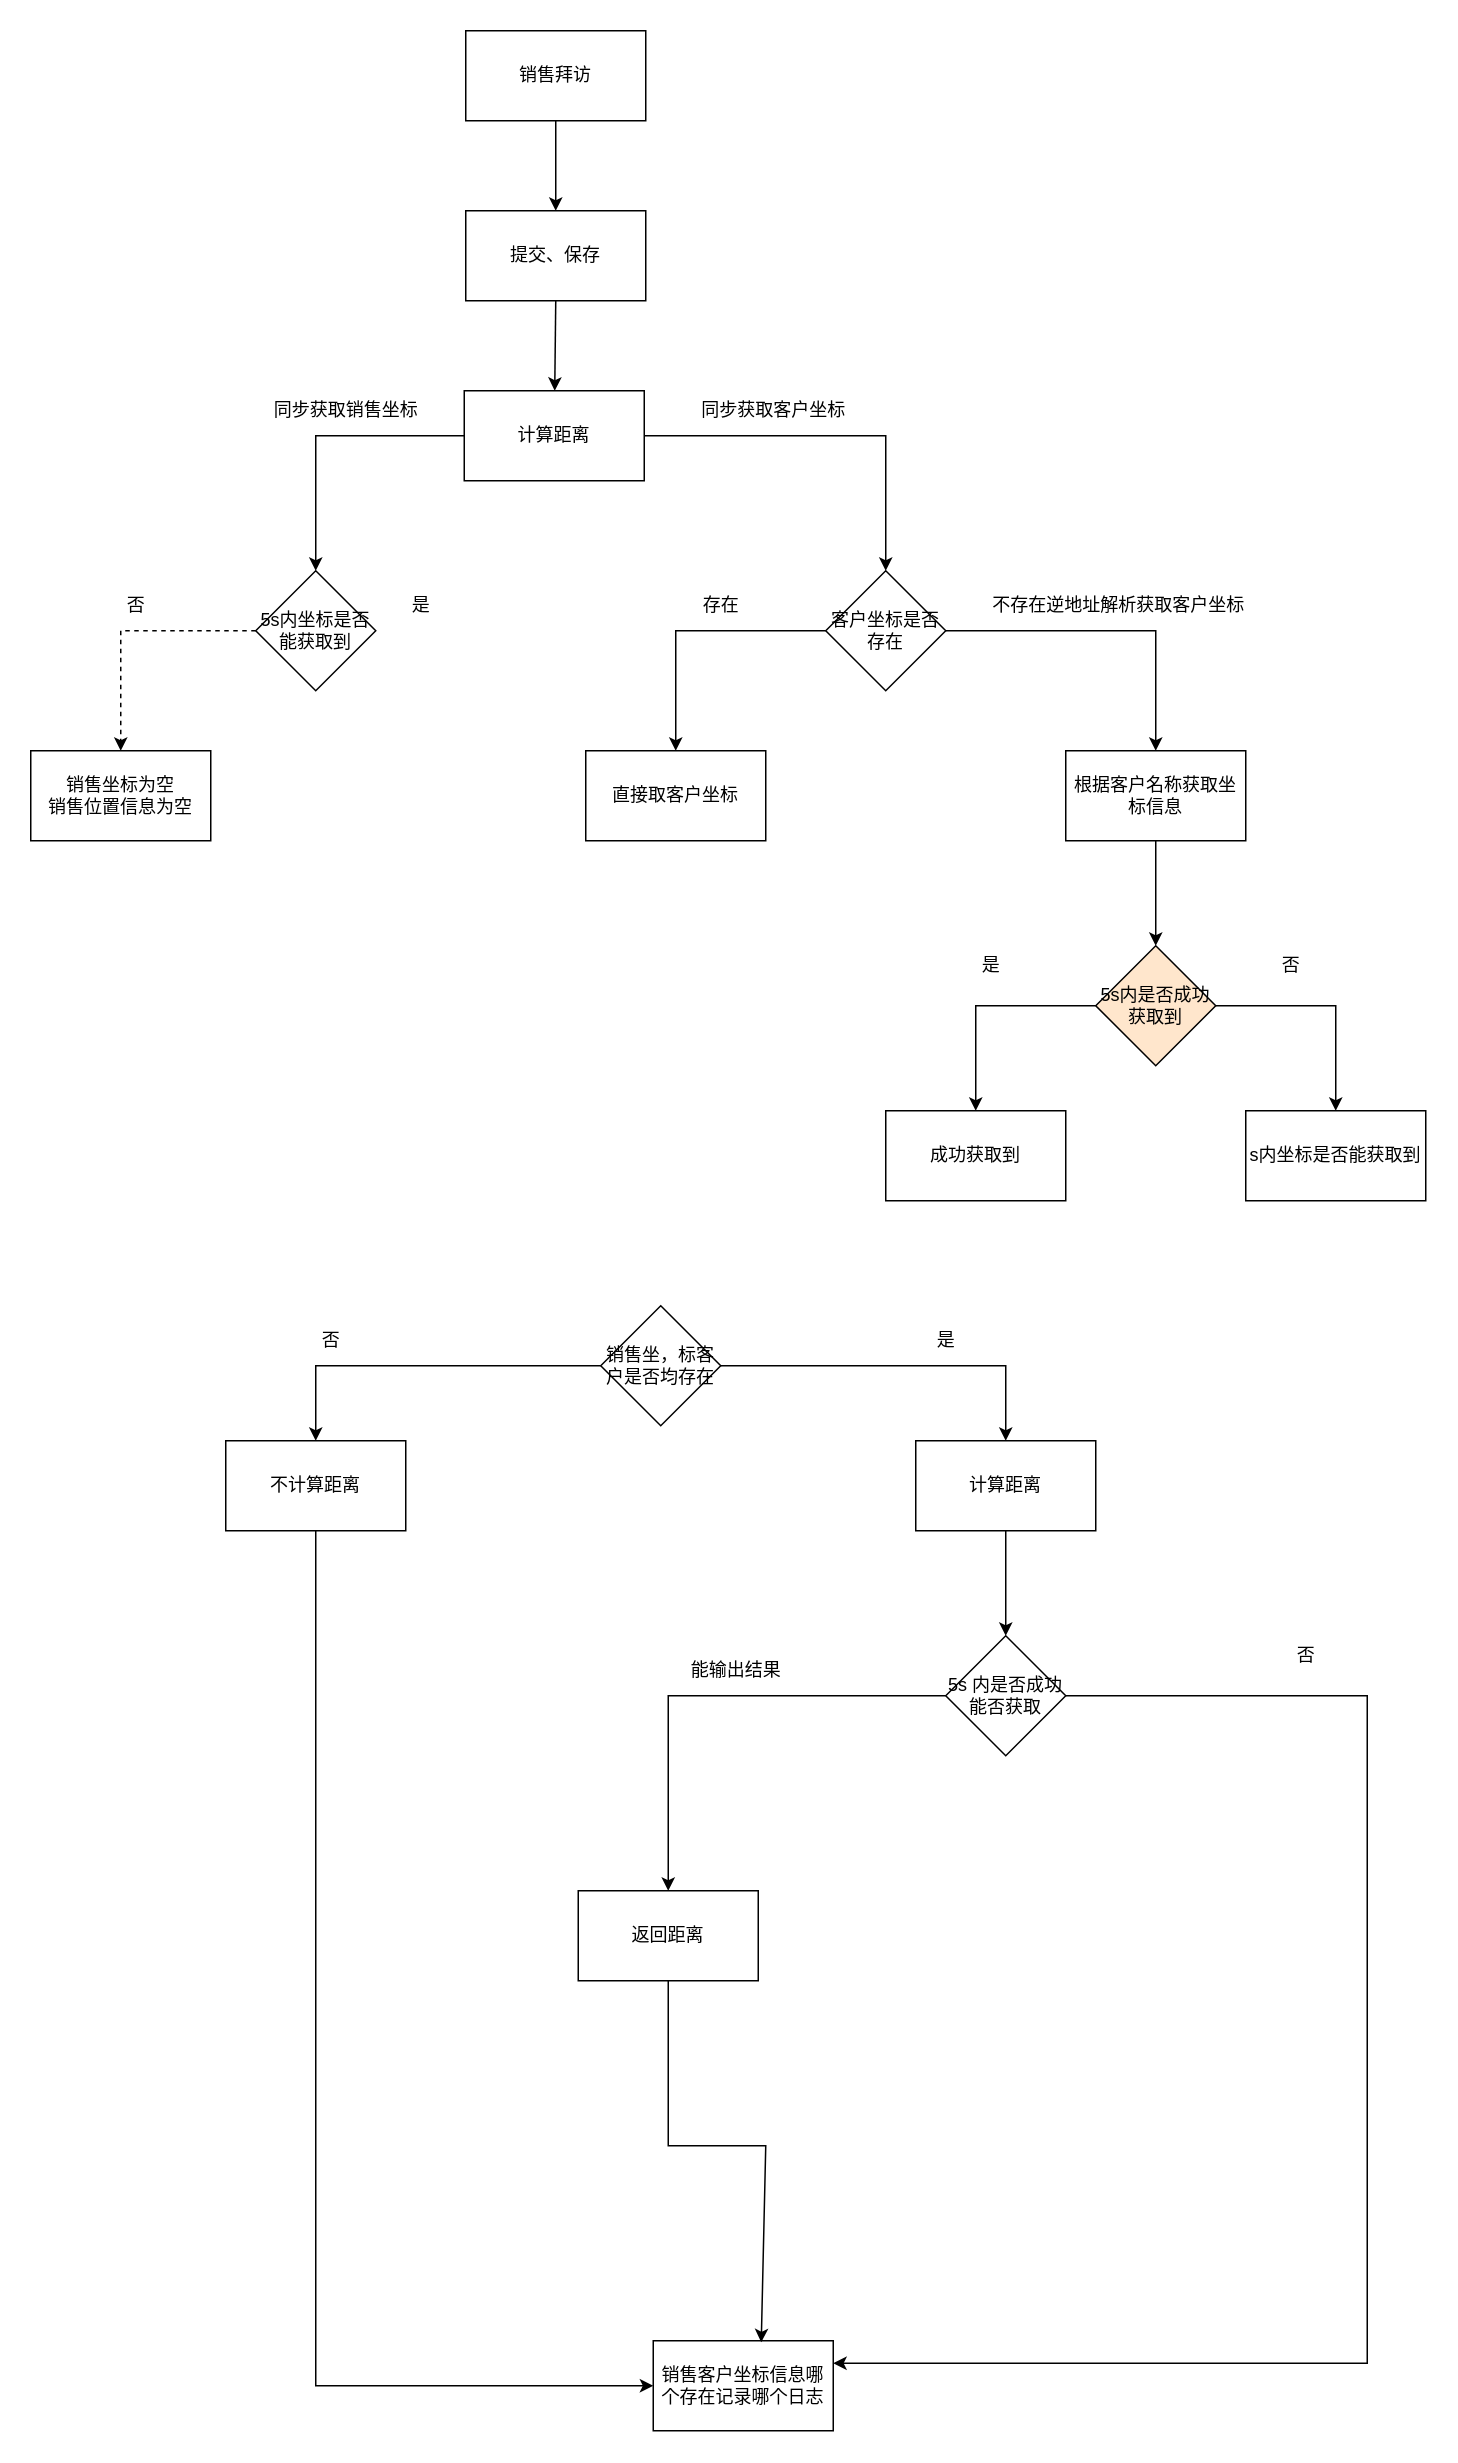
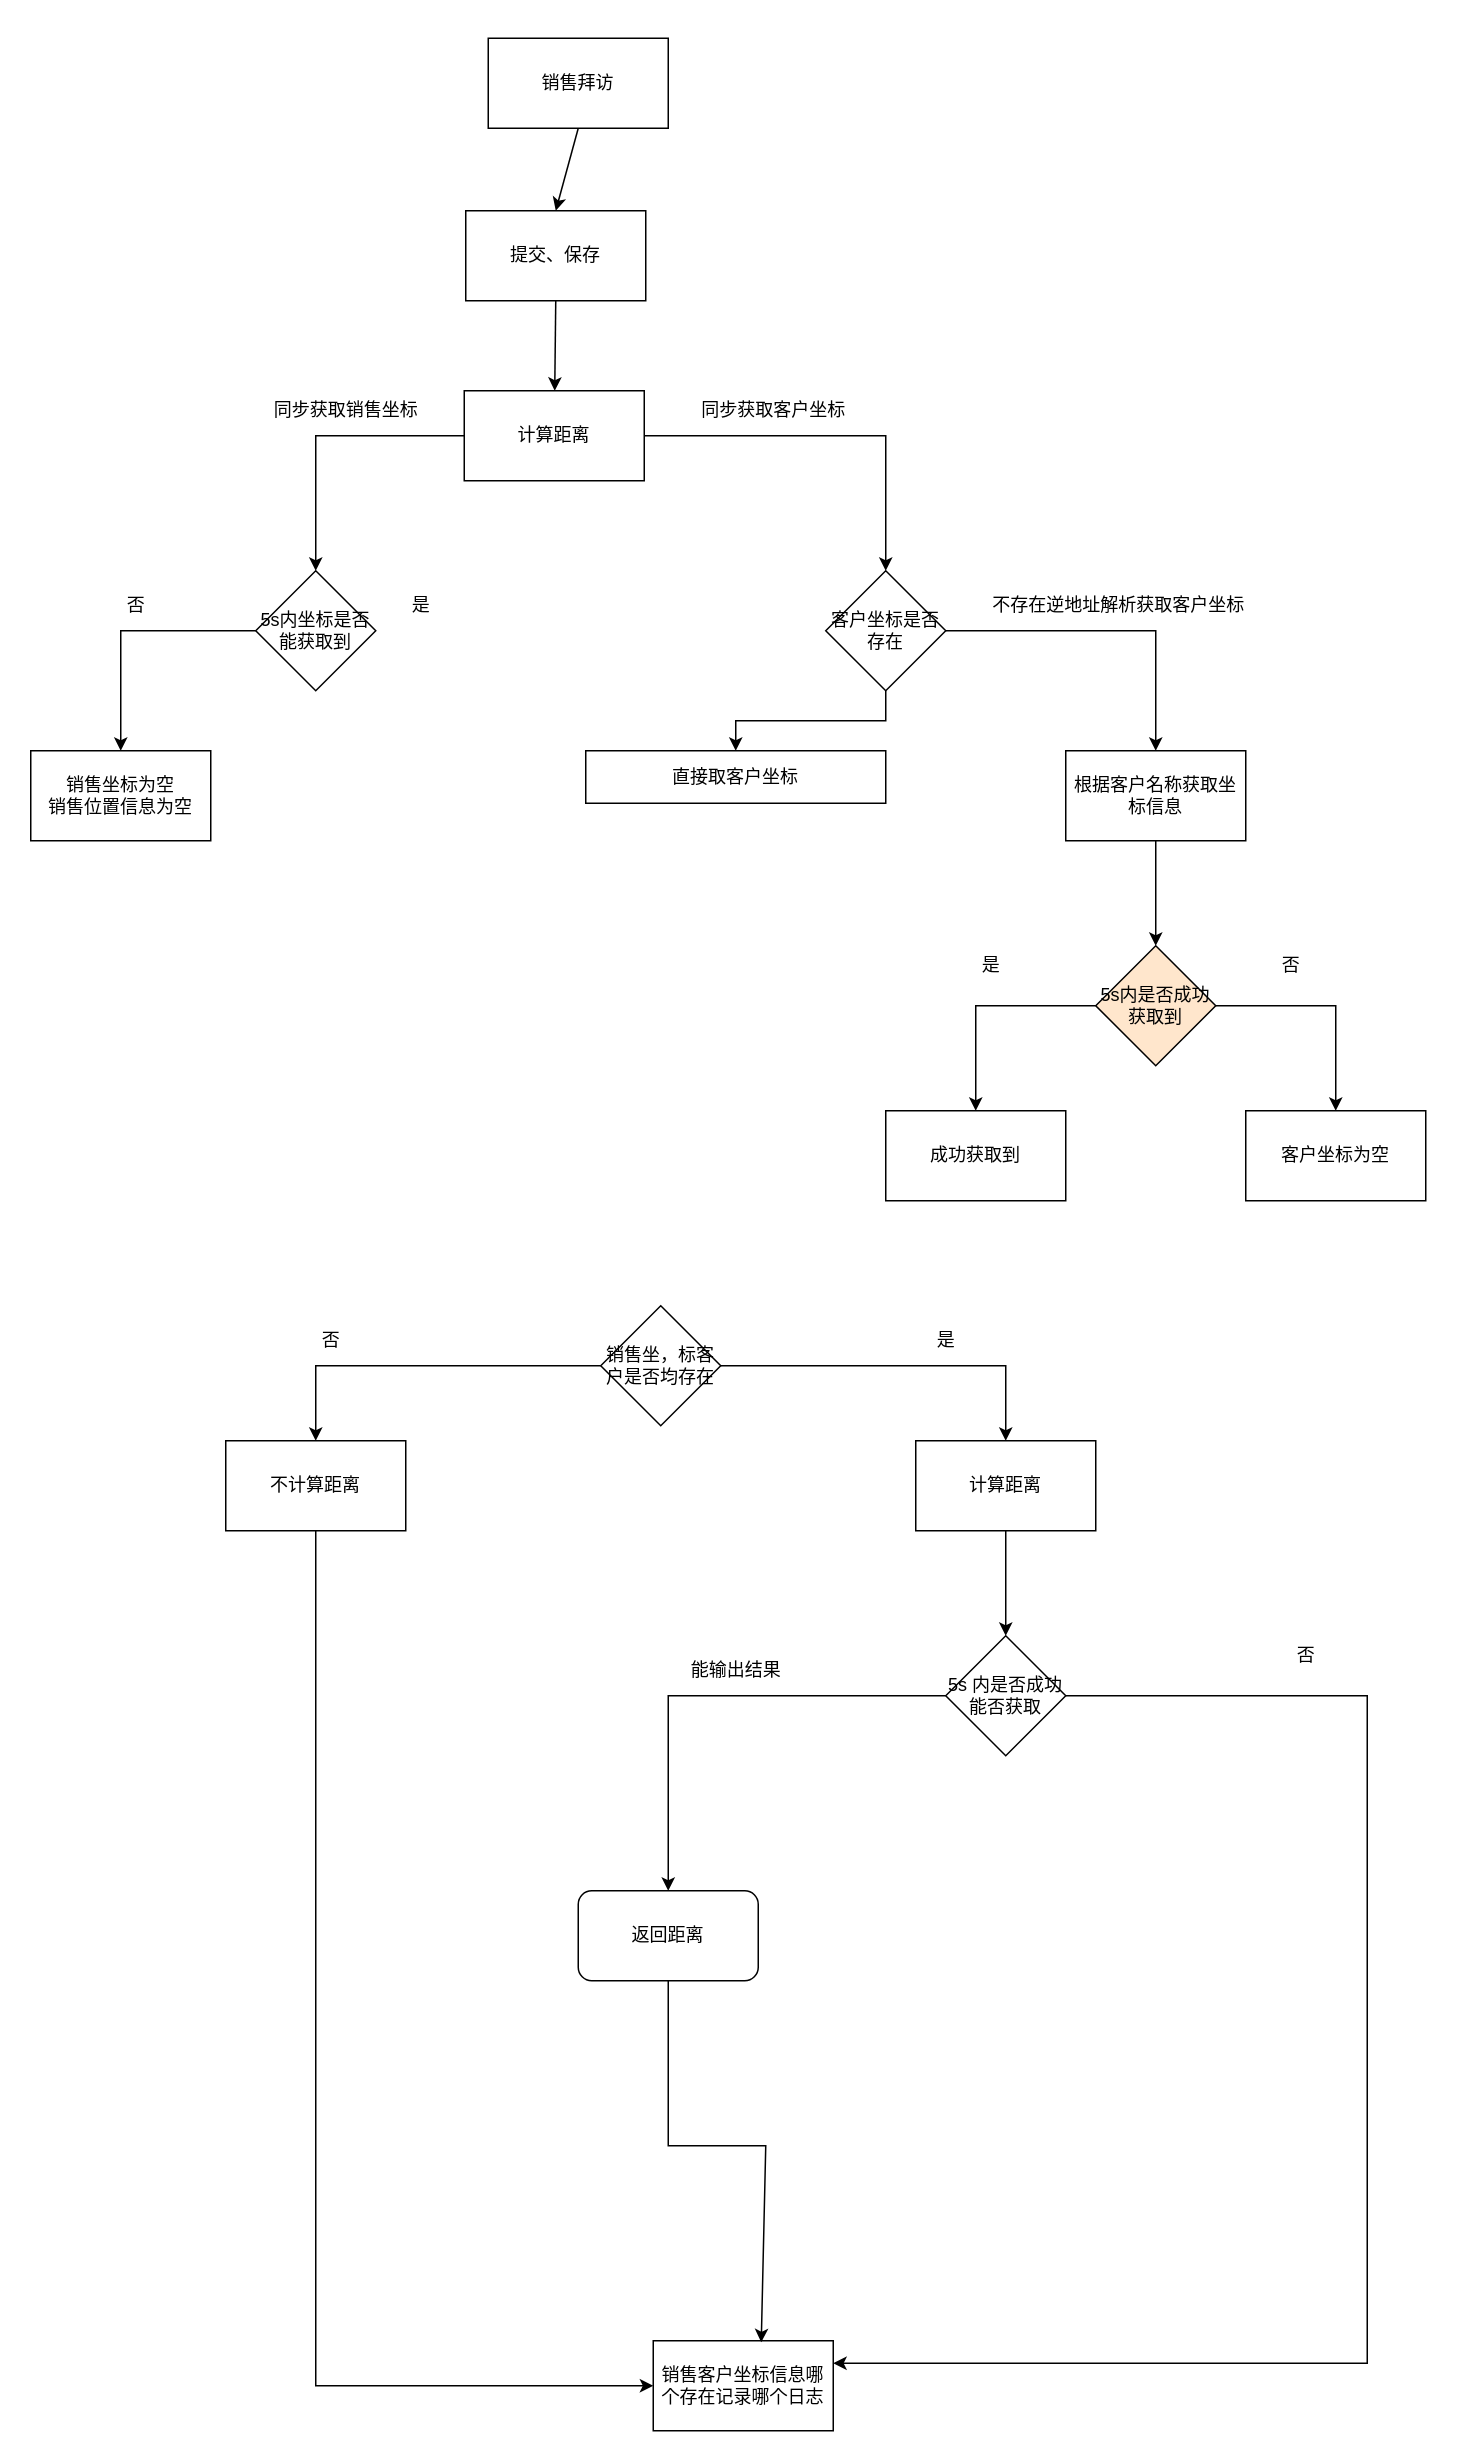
node "销售拜访": moved (556, 76) -> (578, 83)
node "存在": removed
edge "5s内坐标是否能获取到" -> "销售坐标为空 销售位置信息为空": style dashed -> solid
node "直接取客户坐标": size 180x90 -> 300x53
node "s内坐标是否能获取到": label "s内坐标是否能获取到" -> "客户坐标为空"
node "返回距离": shape rectangle -> rounded rectangle
